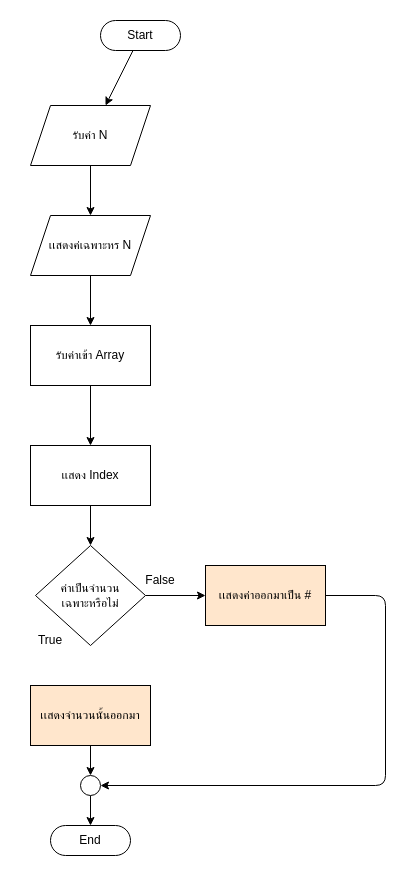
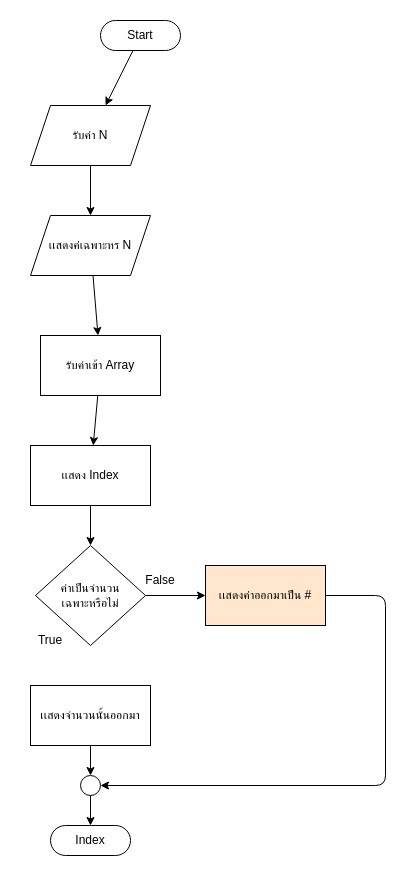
node "รับค่าเข้า Array": moved (91, 356) -> (101, 366)
node "เเสดงจำนวนนั้นออกมา": fillcolor #ffe6cc -> #ffffff
node "End": label "End" -> "Index"
